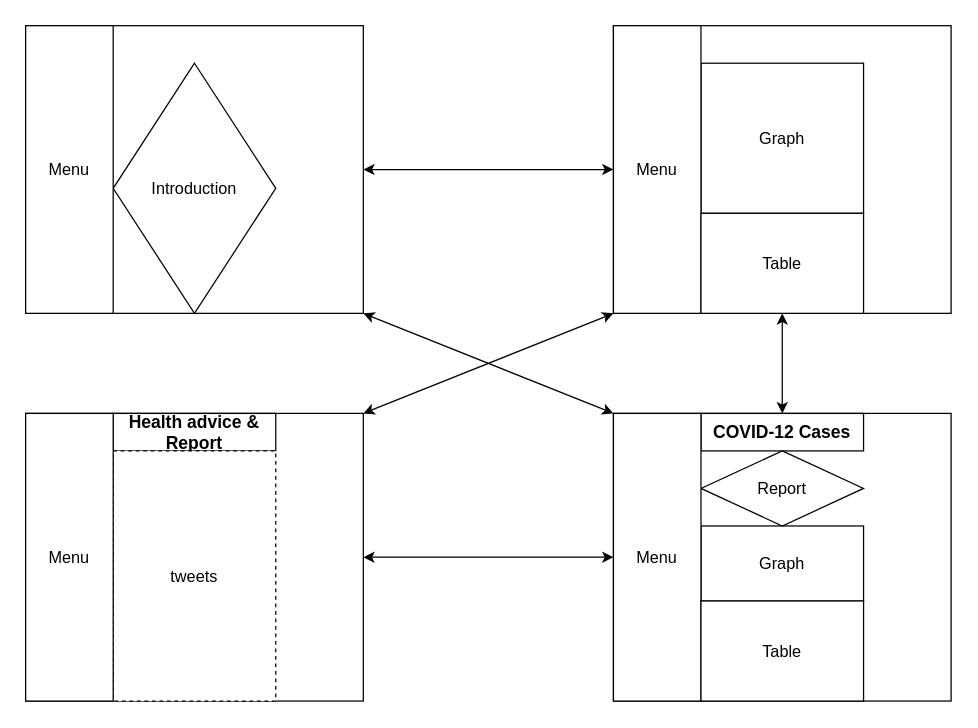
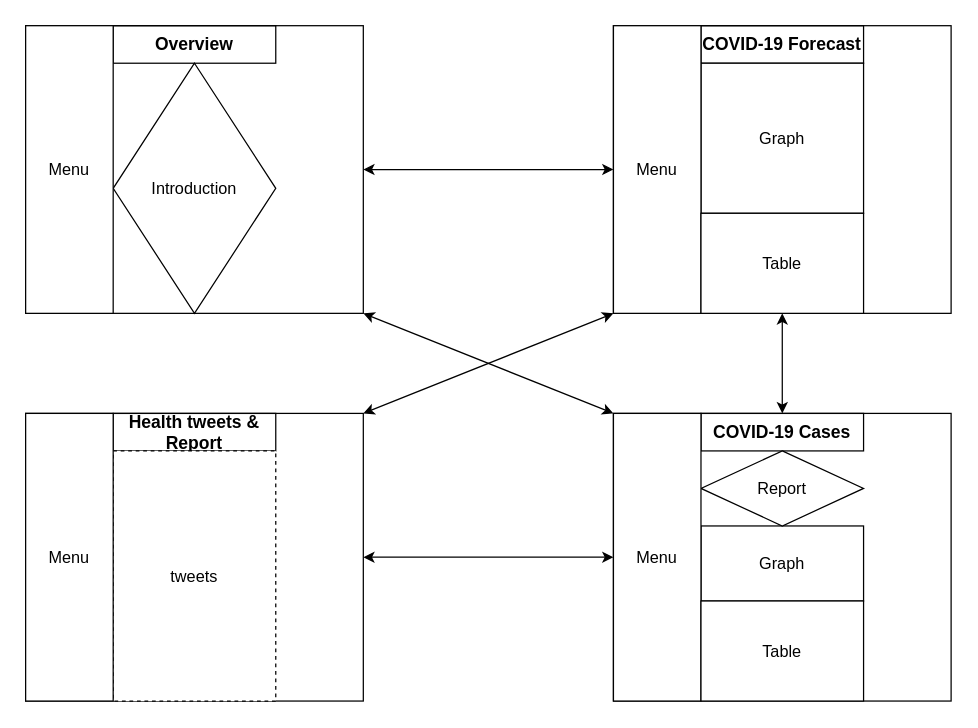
node "Overview": added
node "COVID-19 Forecast": added
node "Health advice & Report": label "Health advice & Report" -> "Health tweets & Report"
node "COVID-12 Cases": label "COVID-12 Cases" -> "COVID-19 Cases"
